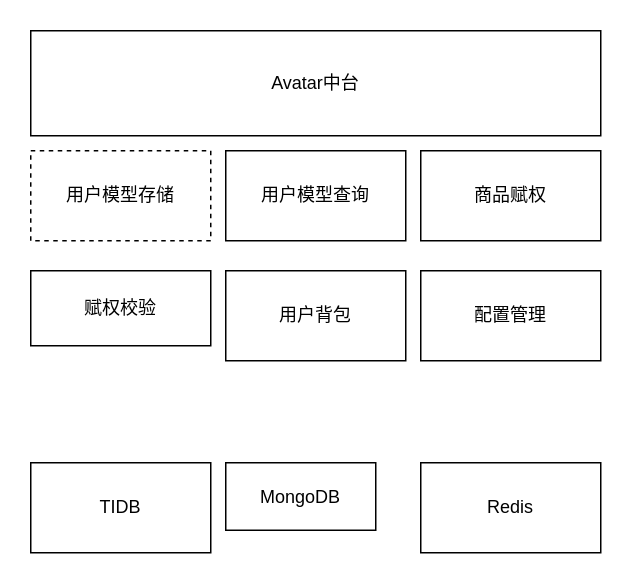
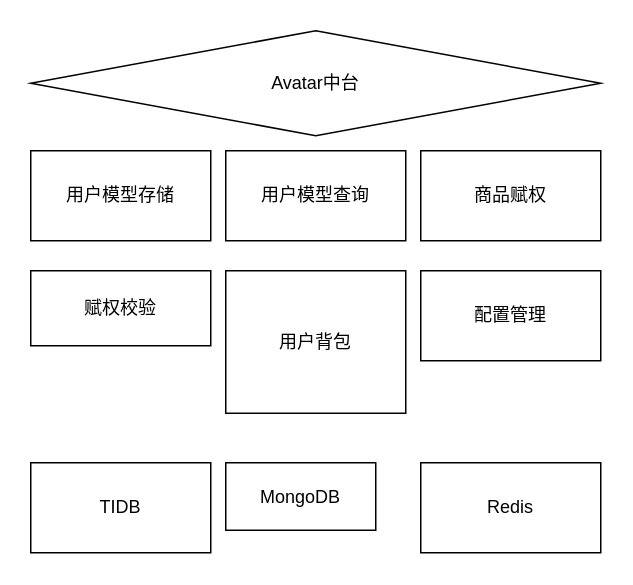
node "Avatar中台": shape rectangle -> diamond
node "用户模型存储": style dashed -> solid
node "用户背包": size 180x90 -> 180x143
